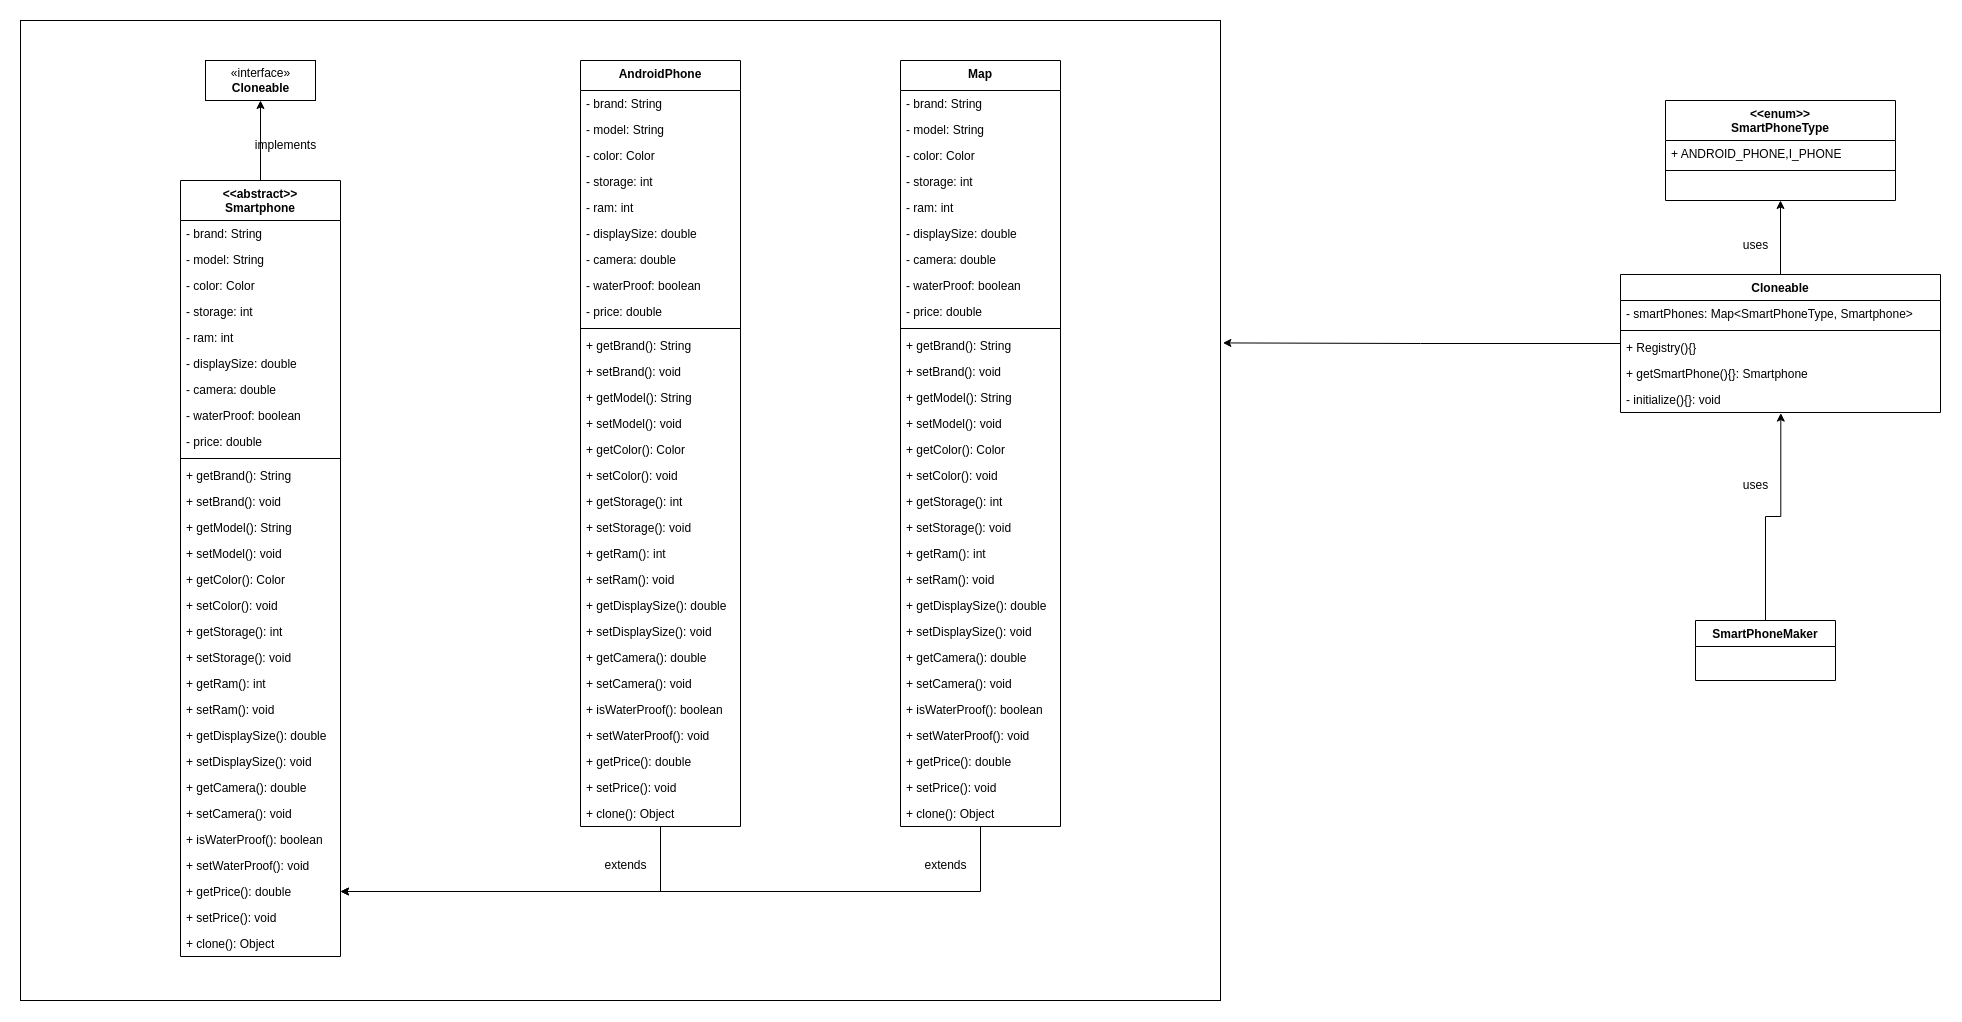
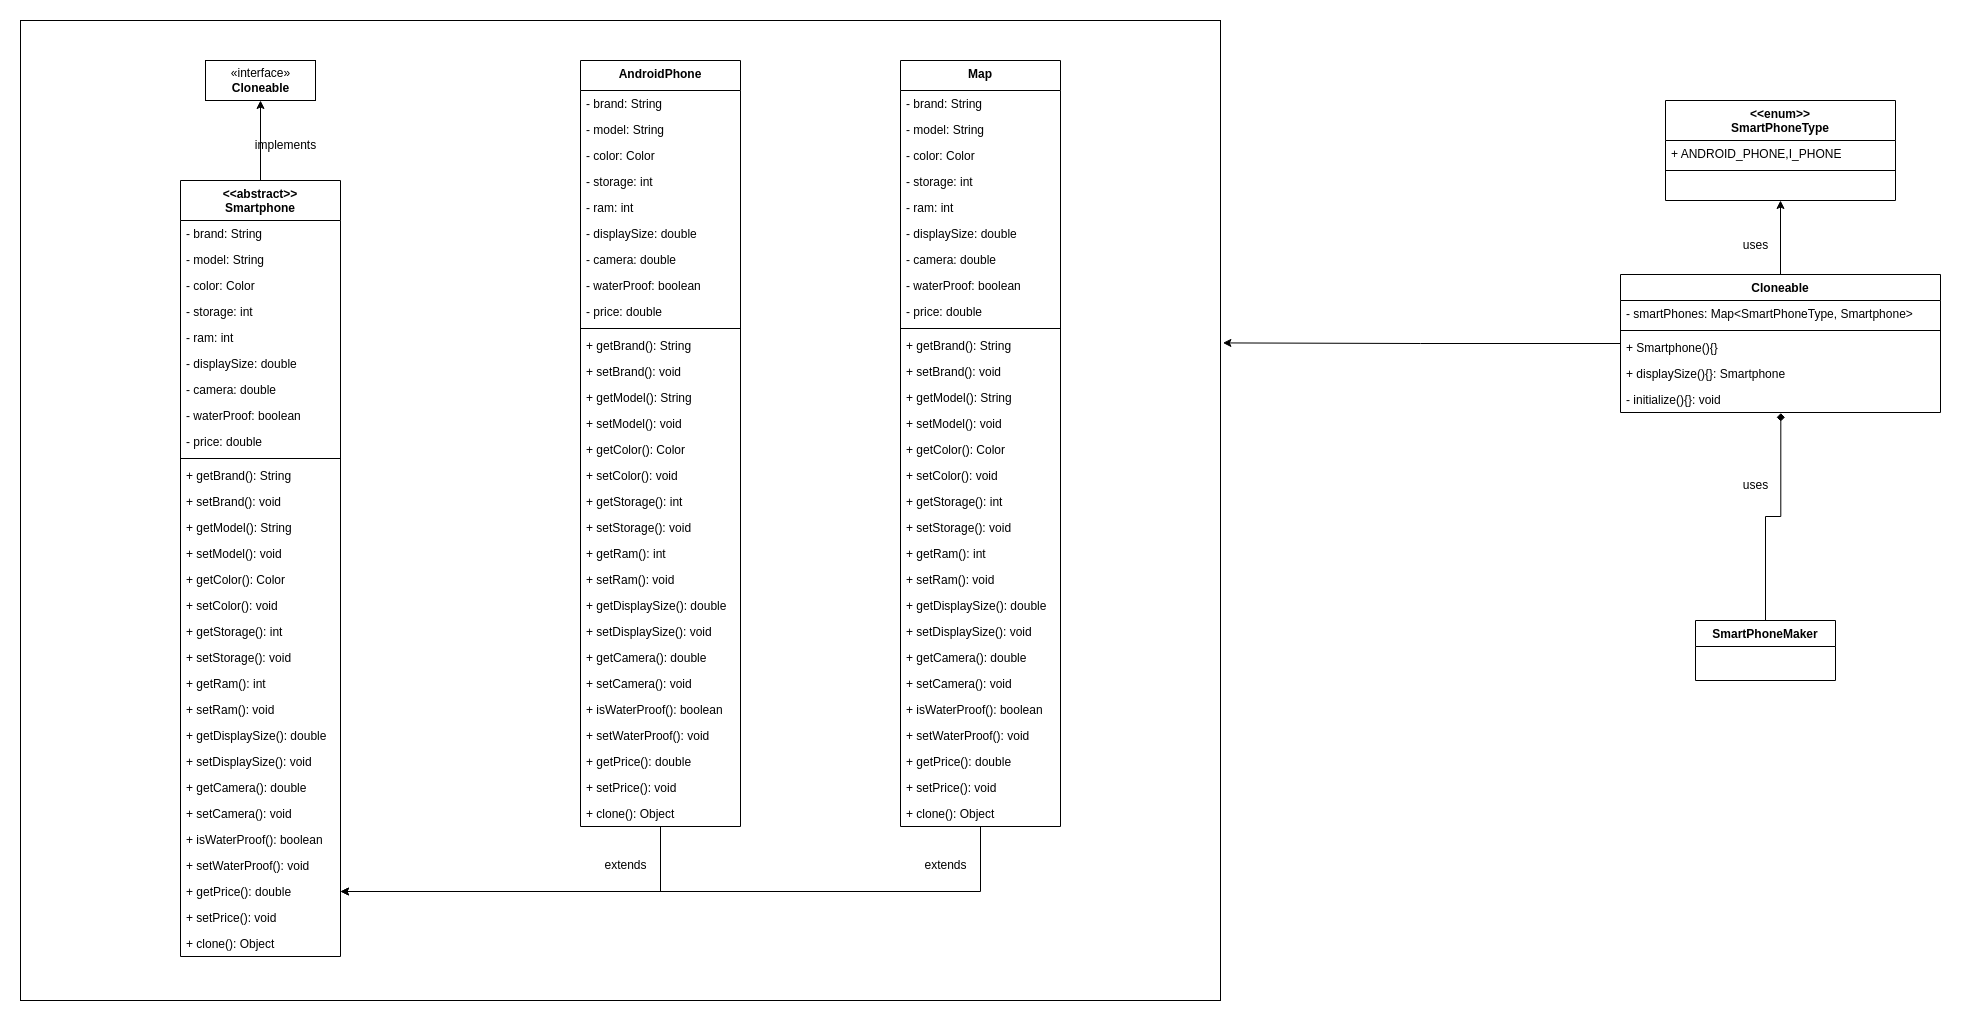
node "+ Registry(){}": label "+ Registry(){}" -> "+ Smartphone(){}"
node "+ getSmartPhone(){}: Smartphone": label "+ getSmartPhone(){}: Smartphone" -> "+ displaySize(){}: Smartphone"
edge "SmartPhoneMaker" -> "- initialize(){}: void": arrowhead classic -> diamond
